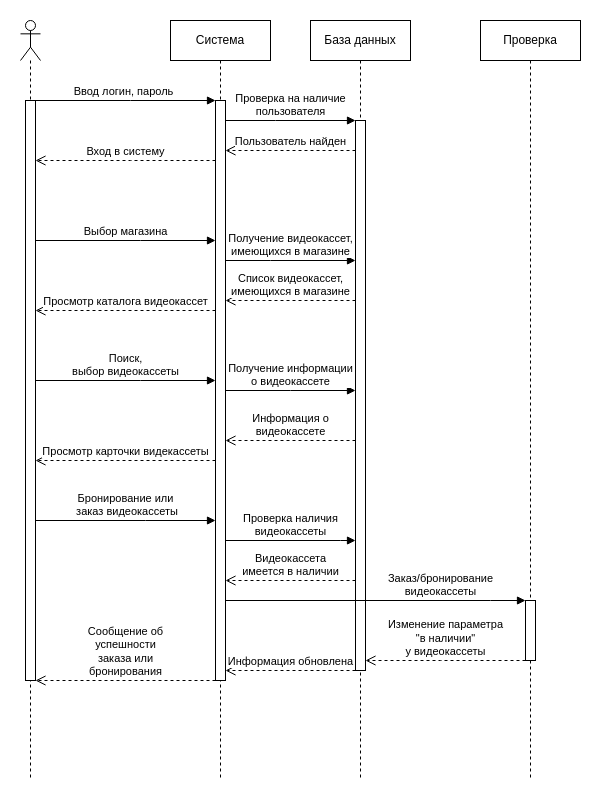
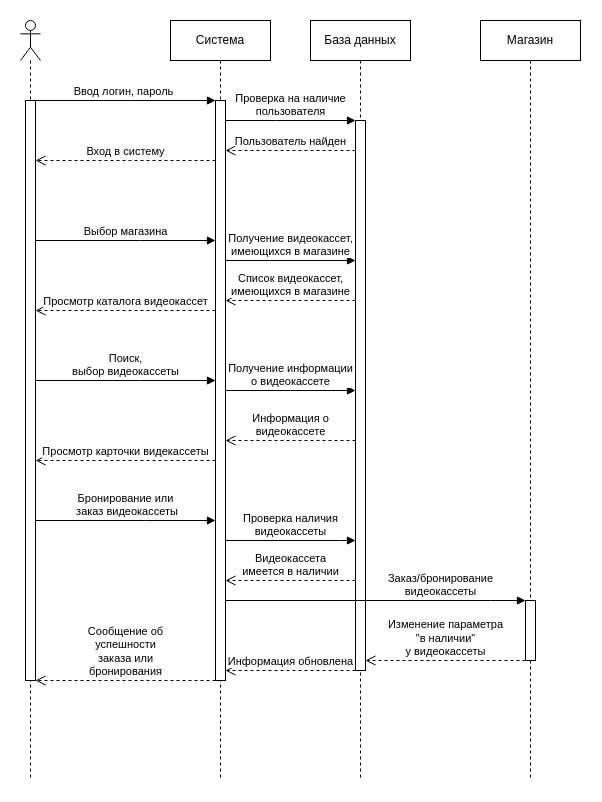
node "Проверка": label "Проверка" -> "Магазин"
